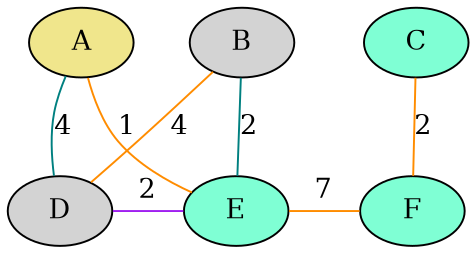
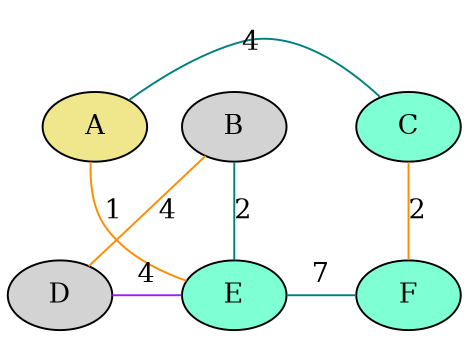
edge "A" -- "D": now "A" -- "C"
edge "D" -- "E": label "2" -> "4"
edge "E" -- "F": color darkorange -> teal
